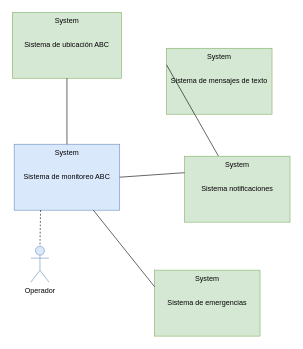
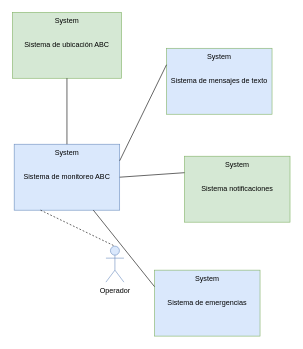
node "Sistema de mensajes de texto": fillcolor #d5e8d4 -> #dae8fc
edge "Sistema de mensajes de texto" -- "Sistema notificaciones": now "Sistema de mensajes de texto" -- "Sistema de monitoreo ABC"
node "Operador": moved (40, 264) -> (115, 264)
node "Sistema de emergencias": fillcolor #d5e8d4 -> #dae8fc
